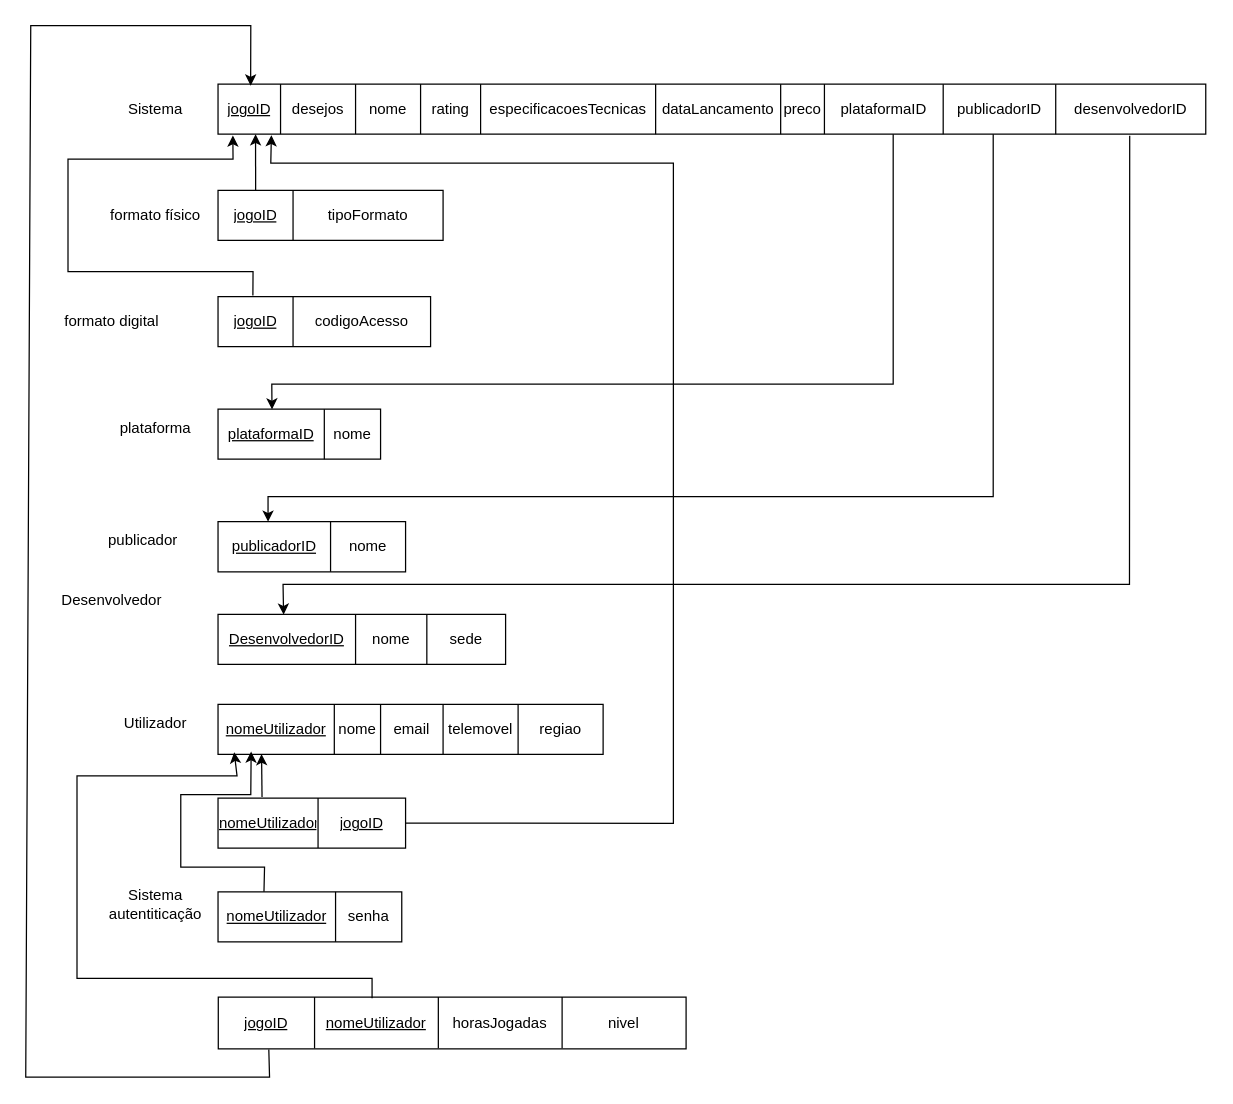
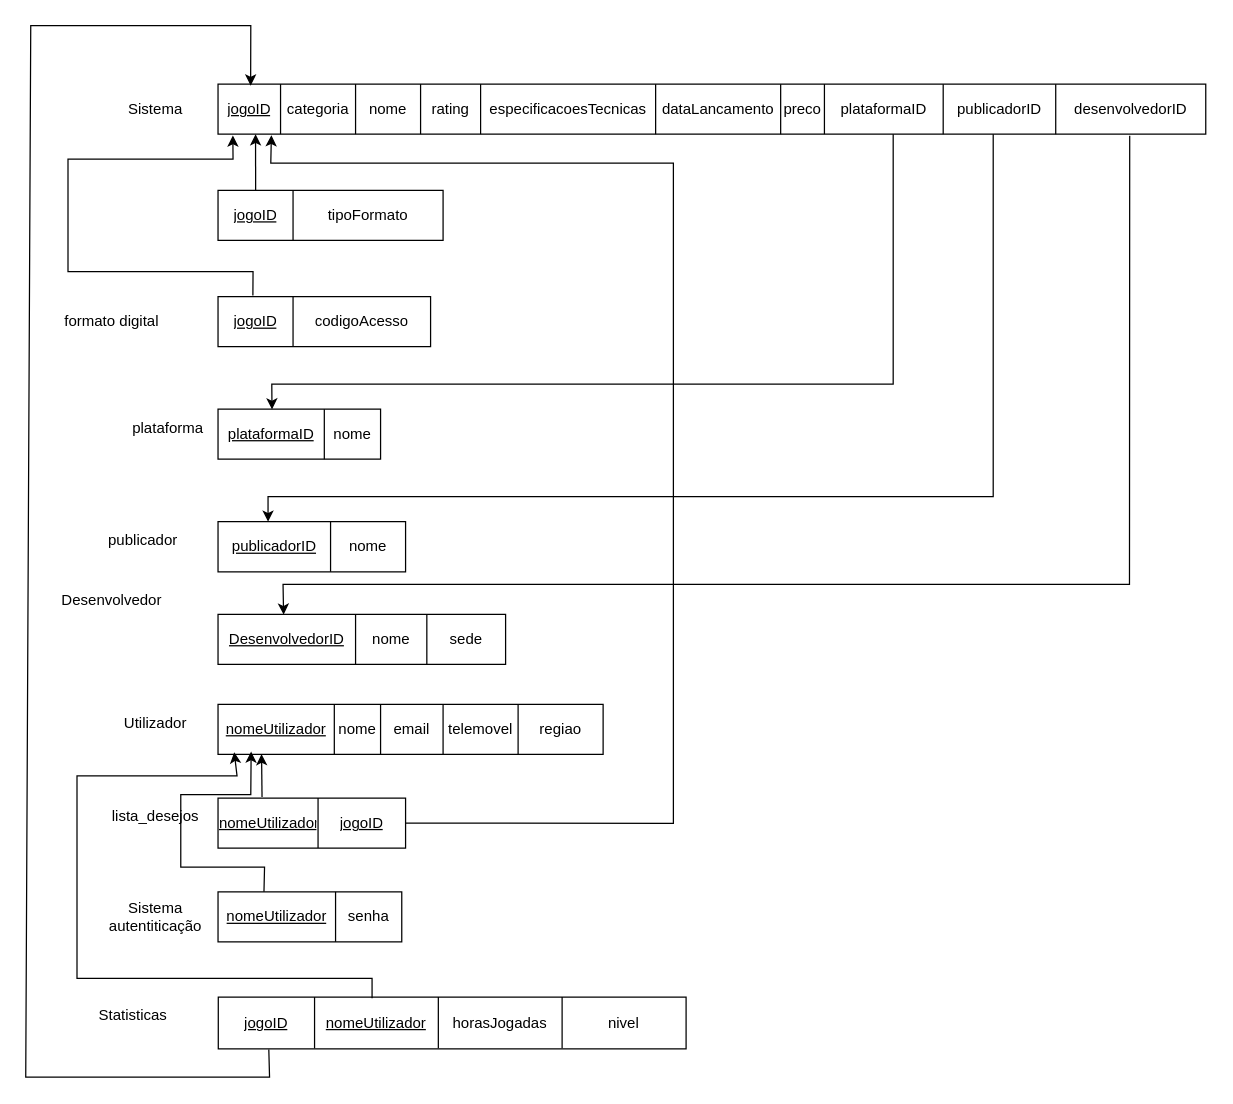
node "desejos": label "desejos" -> "categoria"
node "formato físico": removed
node "plataforma": moved (155, 428) -> (168, 428)
node "lista_desejos": added
node "Sistema autentiticação": moved (155, 904) -> (155, 917)
node "Statisticas": added
